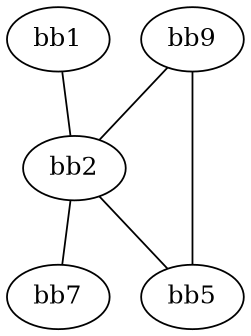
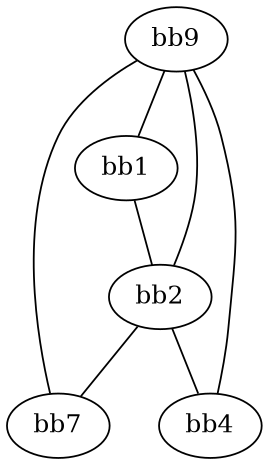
edge "bb9" -- "bb1": added
edge "bb9" -- "bb7": added
node "bb5": label "bb5" -> "bb4"
